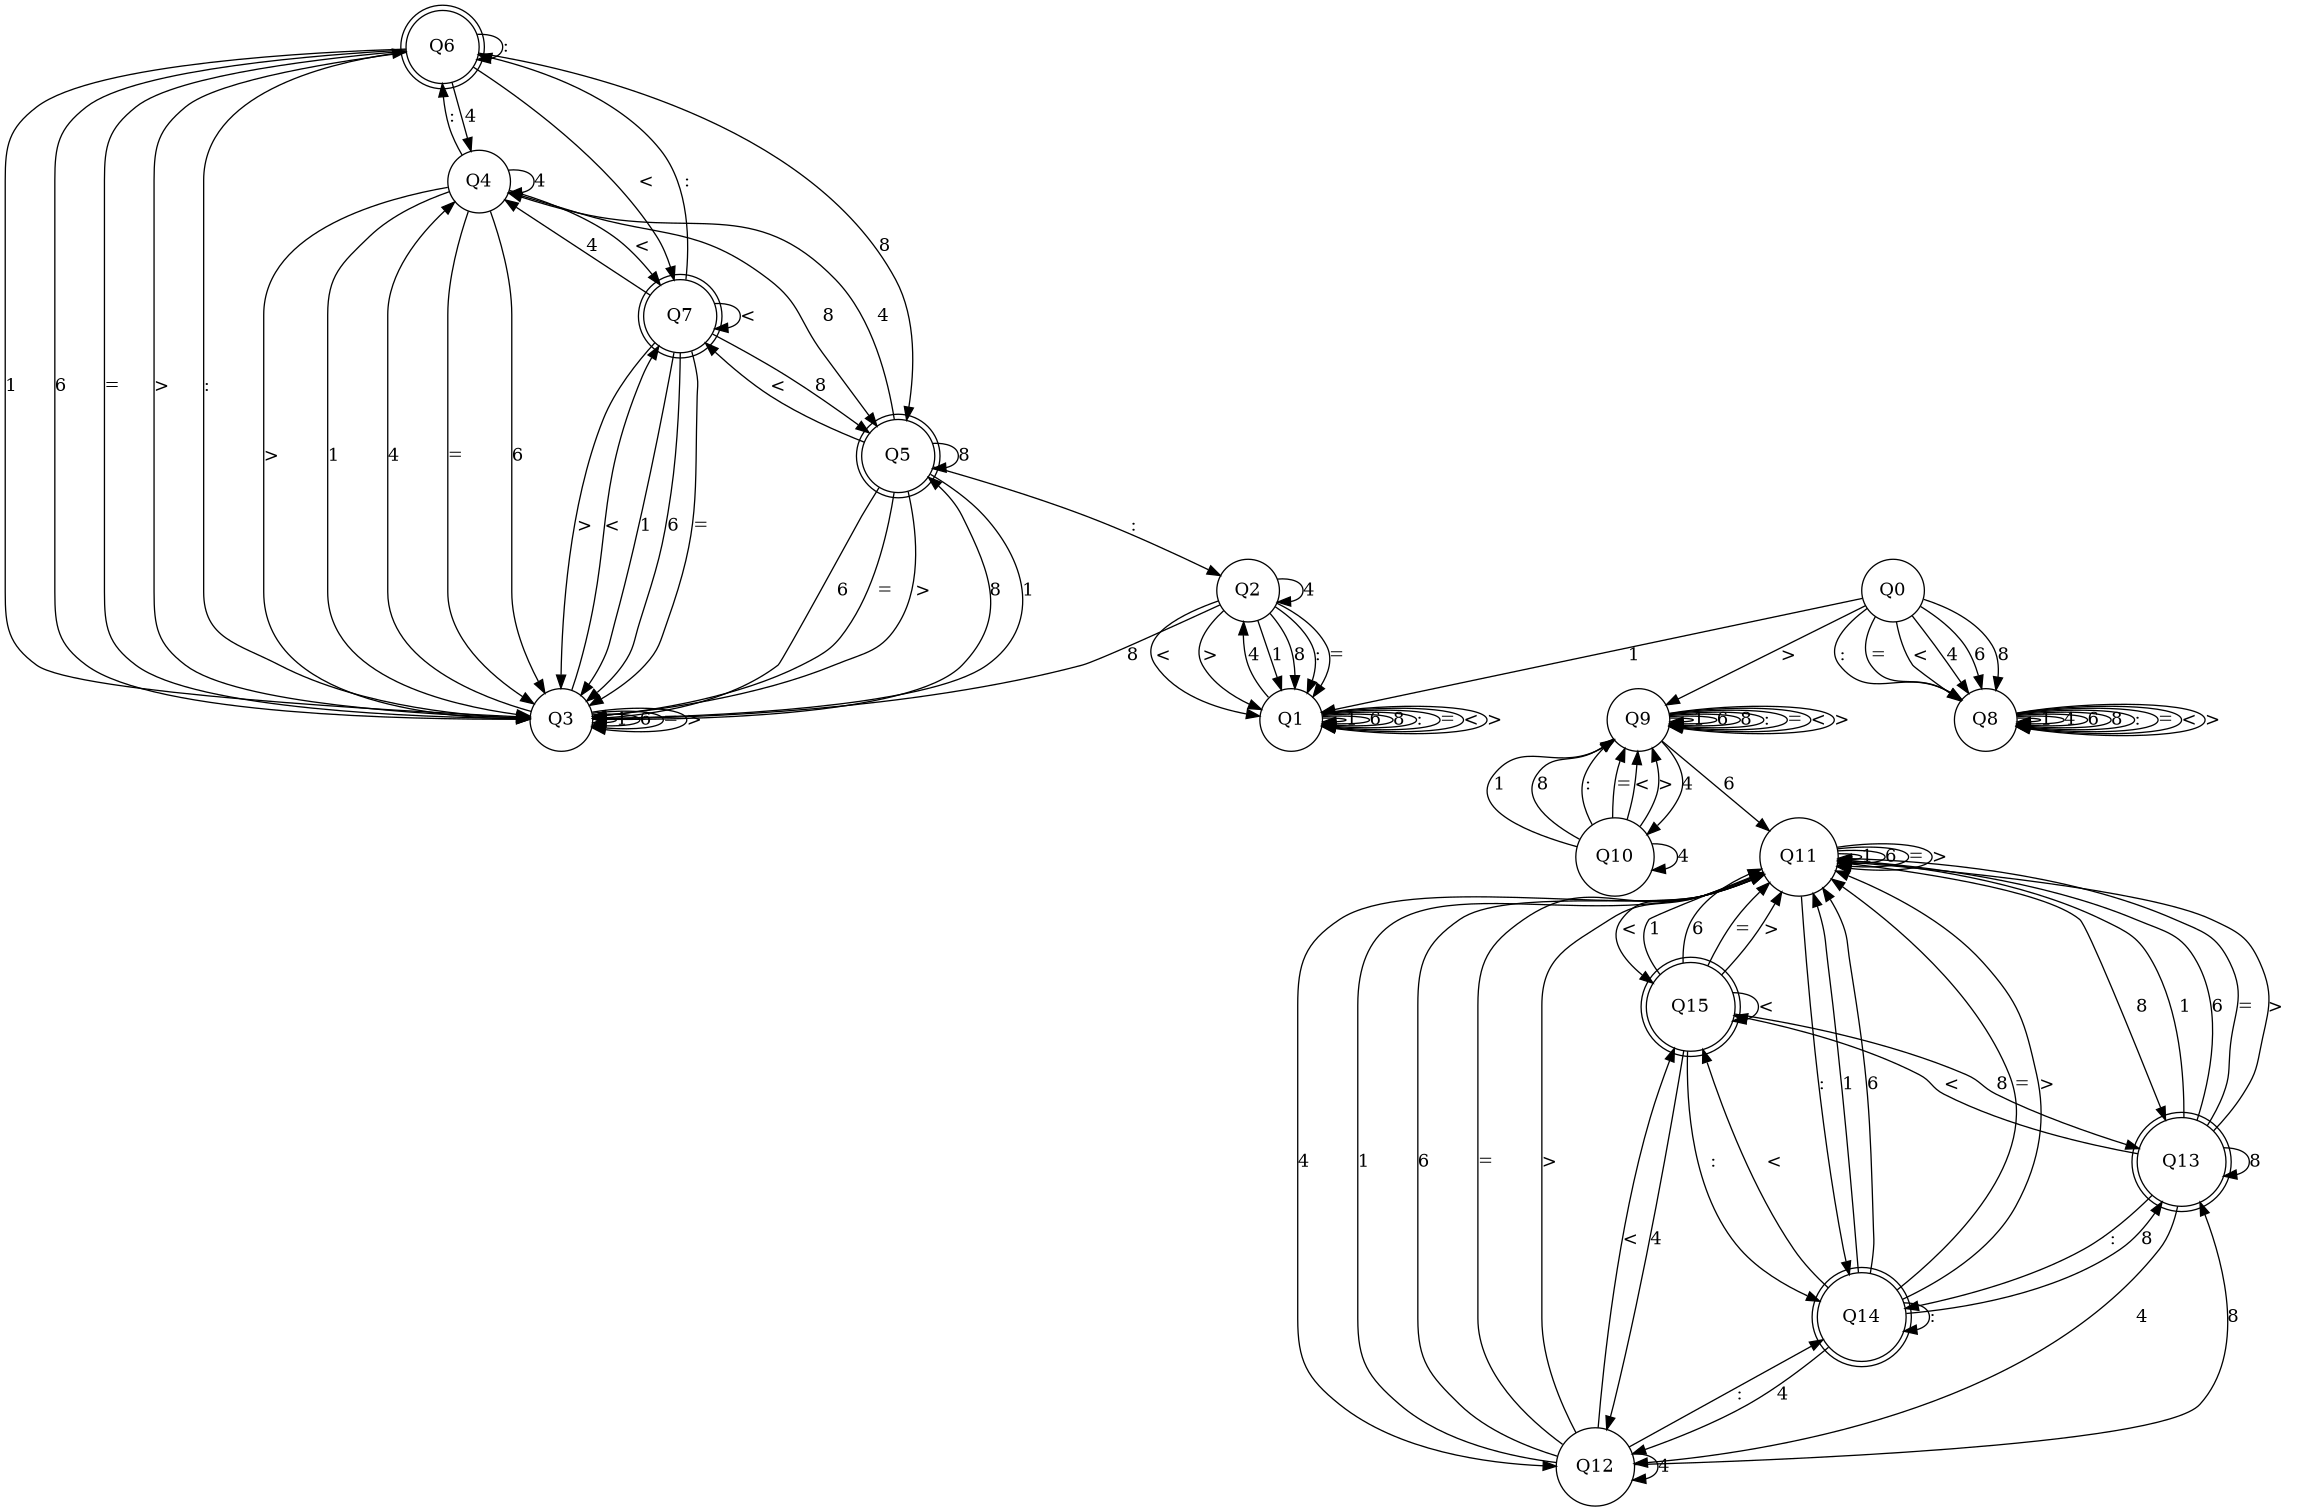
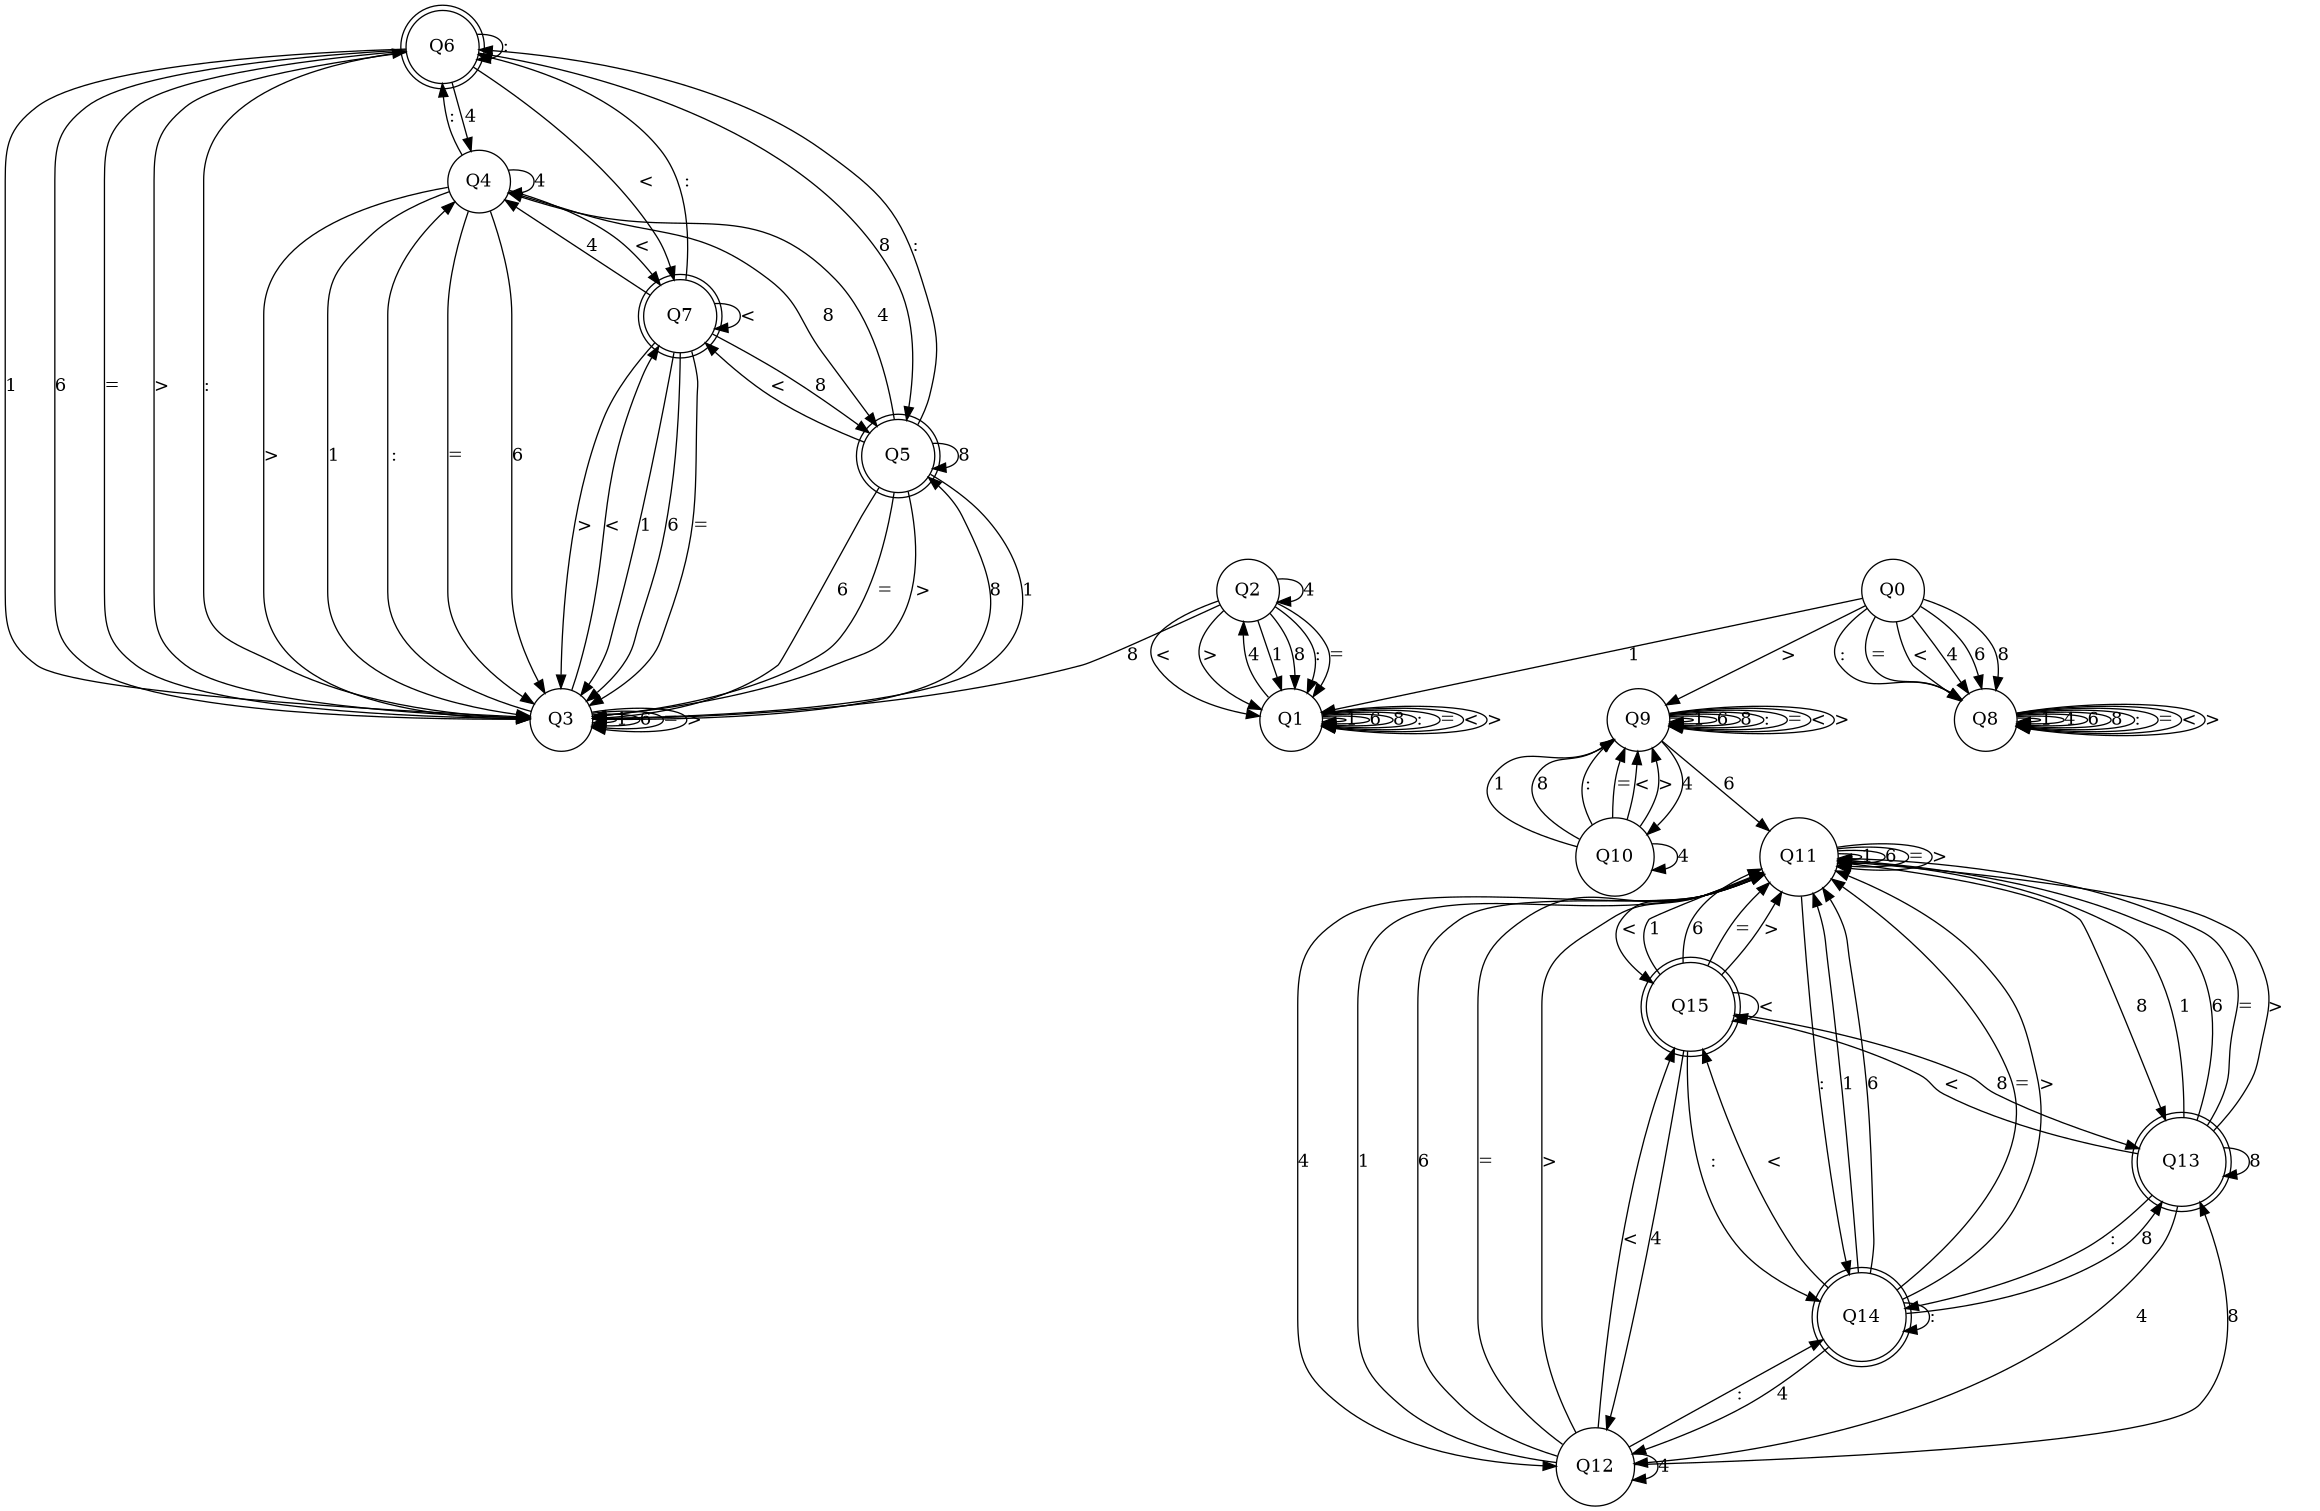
edge "Q3" -> "Q4": label "4" -> ":"
edge "Q5" -> "Q2": now "Q5" -> "Q6"
